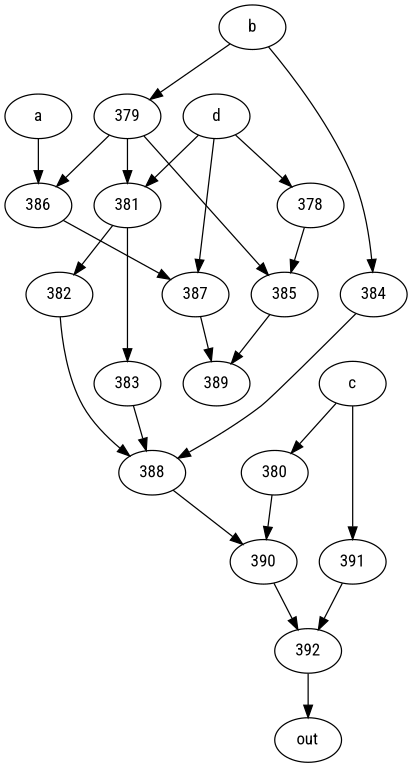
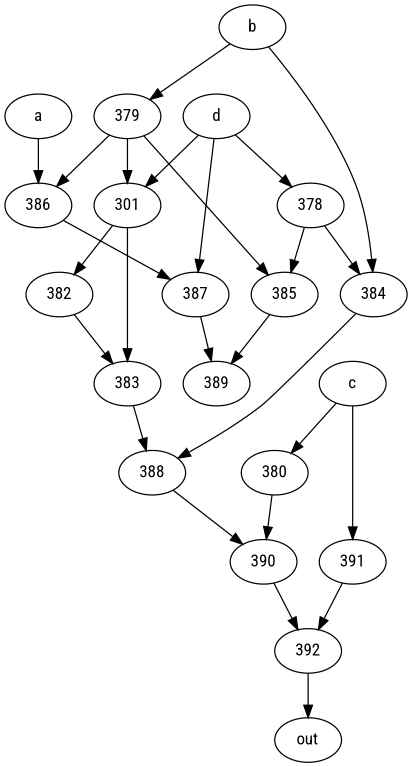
node "381": label "381" -> "301"
edge "378" -> "384": added
edge "382" -> "388": now "382" -> "383"
